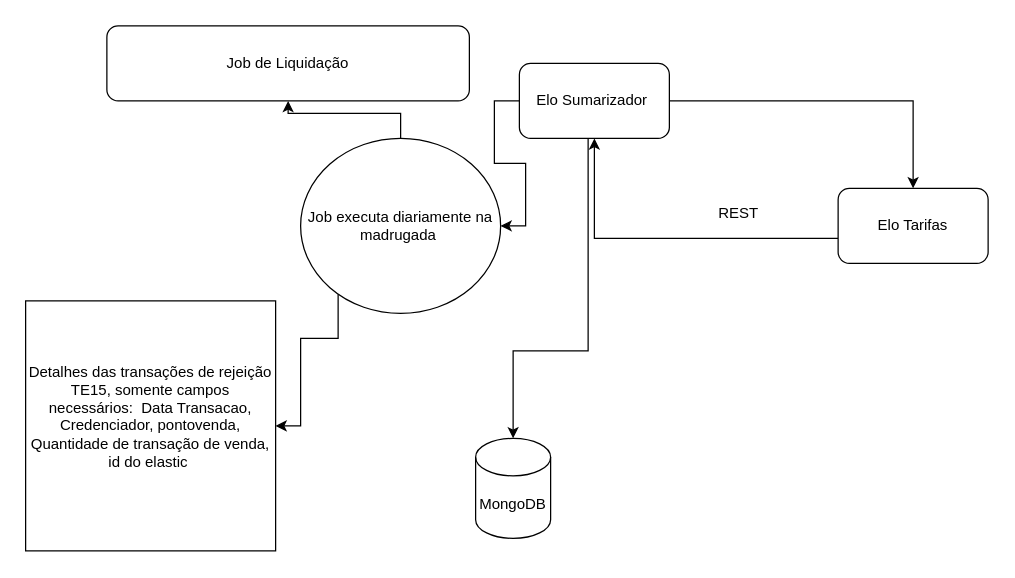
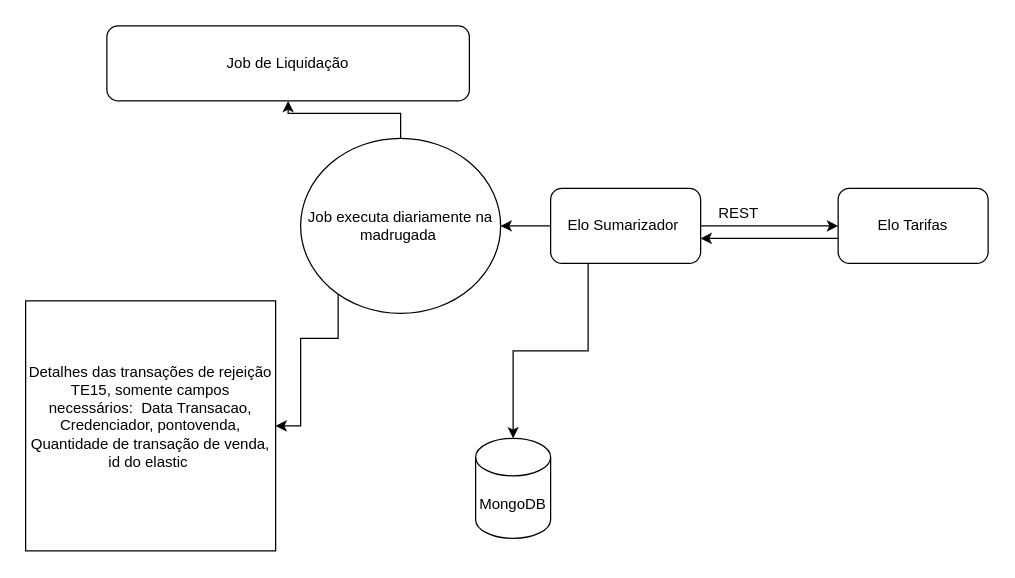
node "Elo Sumarizador": moved (594, 101) -> (626, 226)
